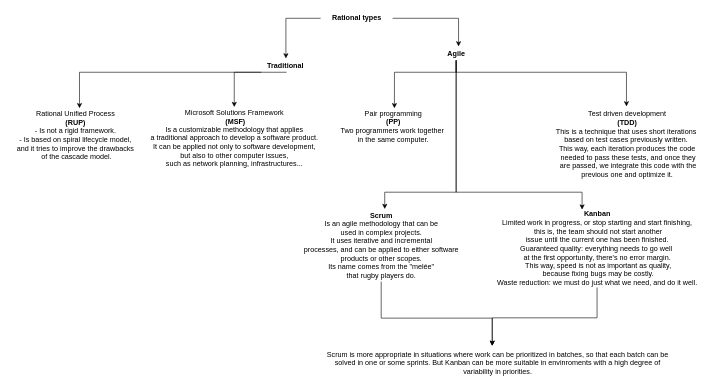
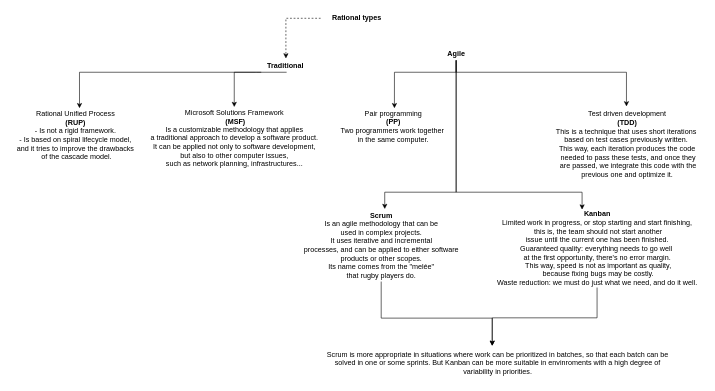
edge "Rational types" -> "Traditional": style solid -> dashed
edge "Rational types" -> "Agile": removed
